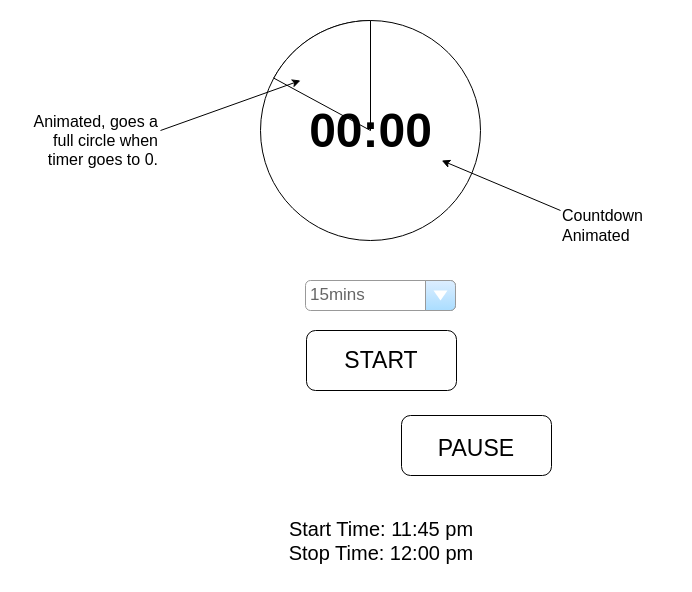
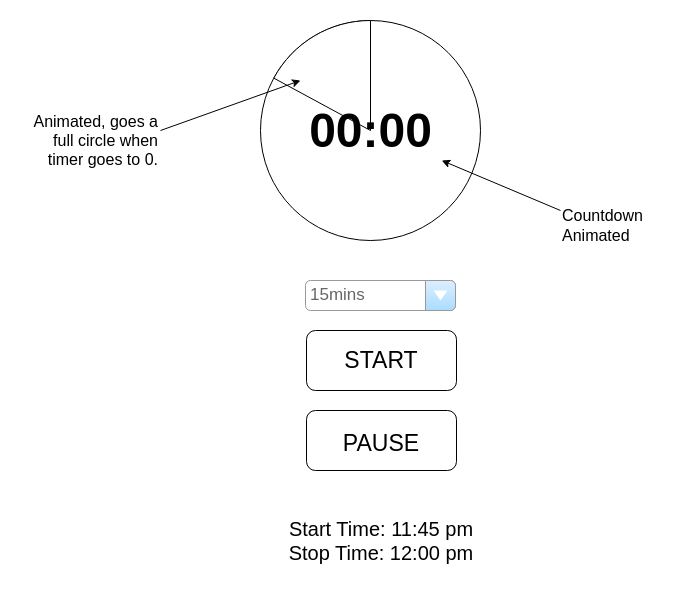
node "PAUSE": moved (477, 446) -> (382, 441)
